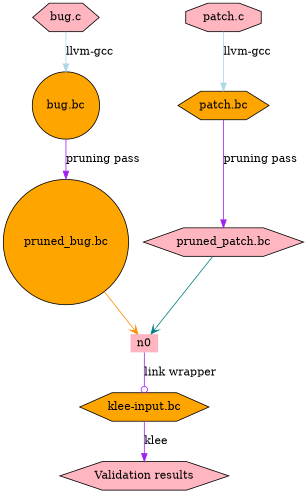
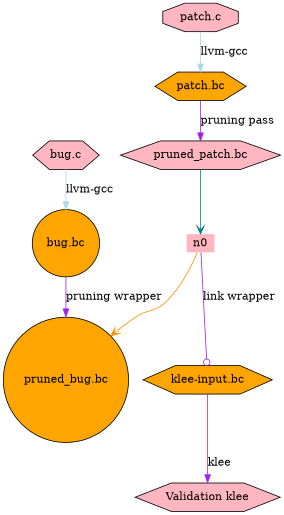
edge "bug.bc" -> "pruned_bug.bc": label "pruning pass" -> "pruning wrapper"
edge "pruned_bug.bc" -> "n0": reversed
node "Validation results": label "Validation results" -> "Validation klee"
